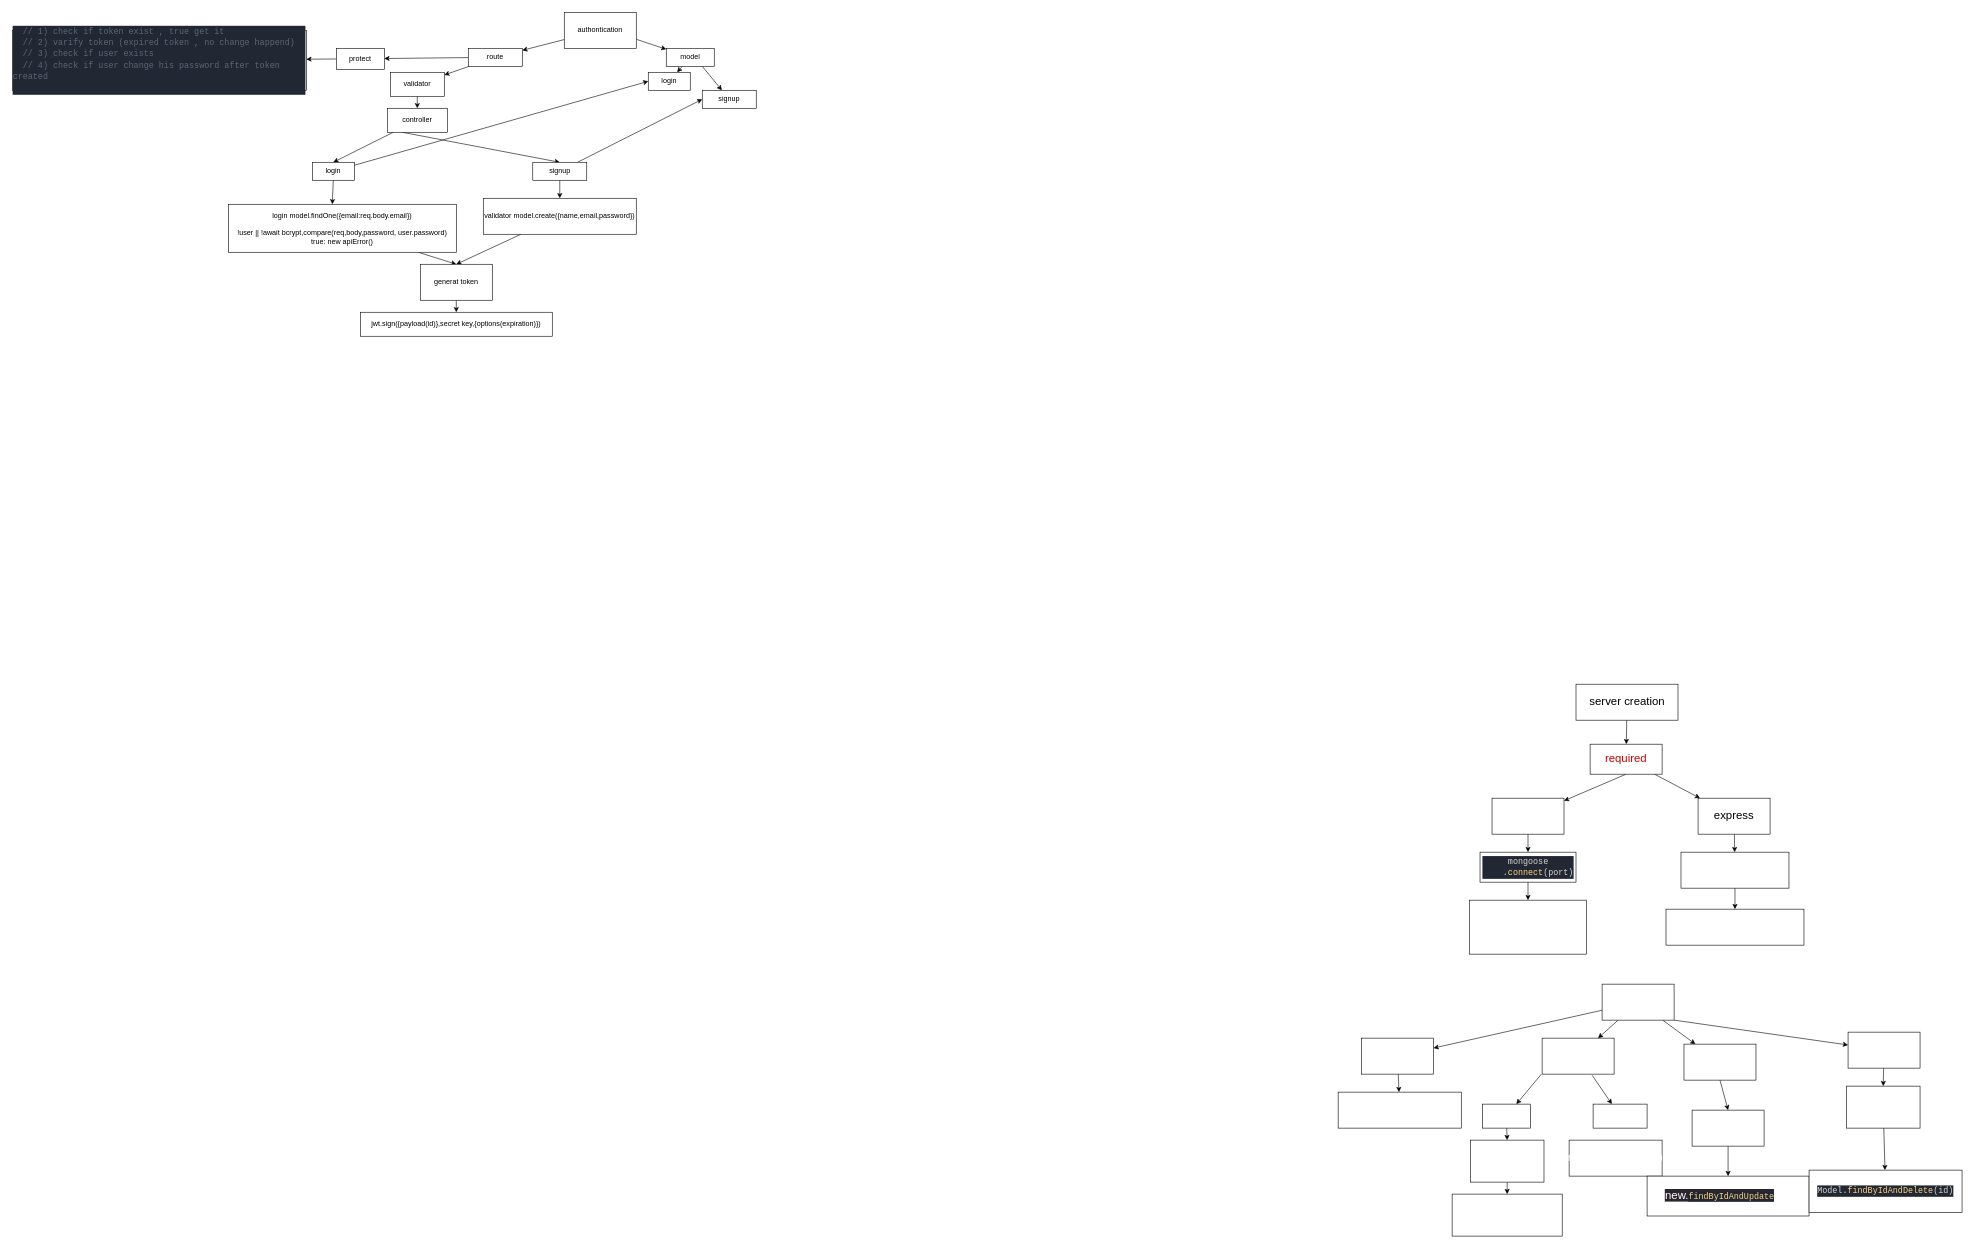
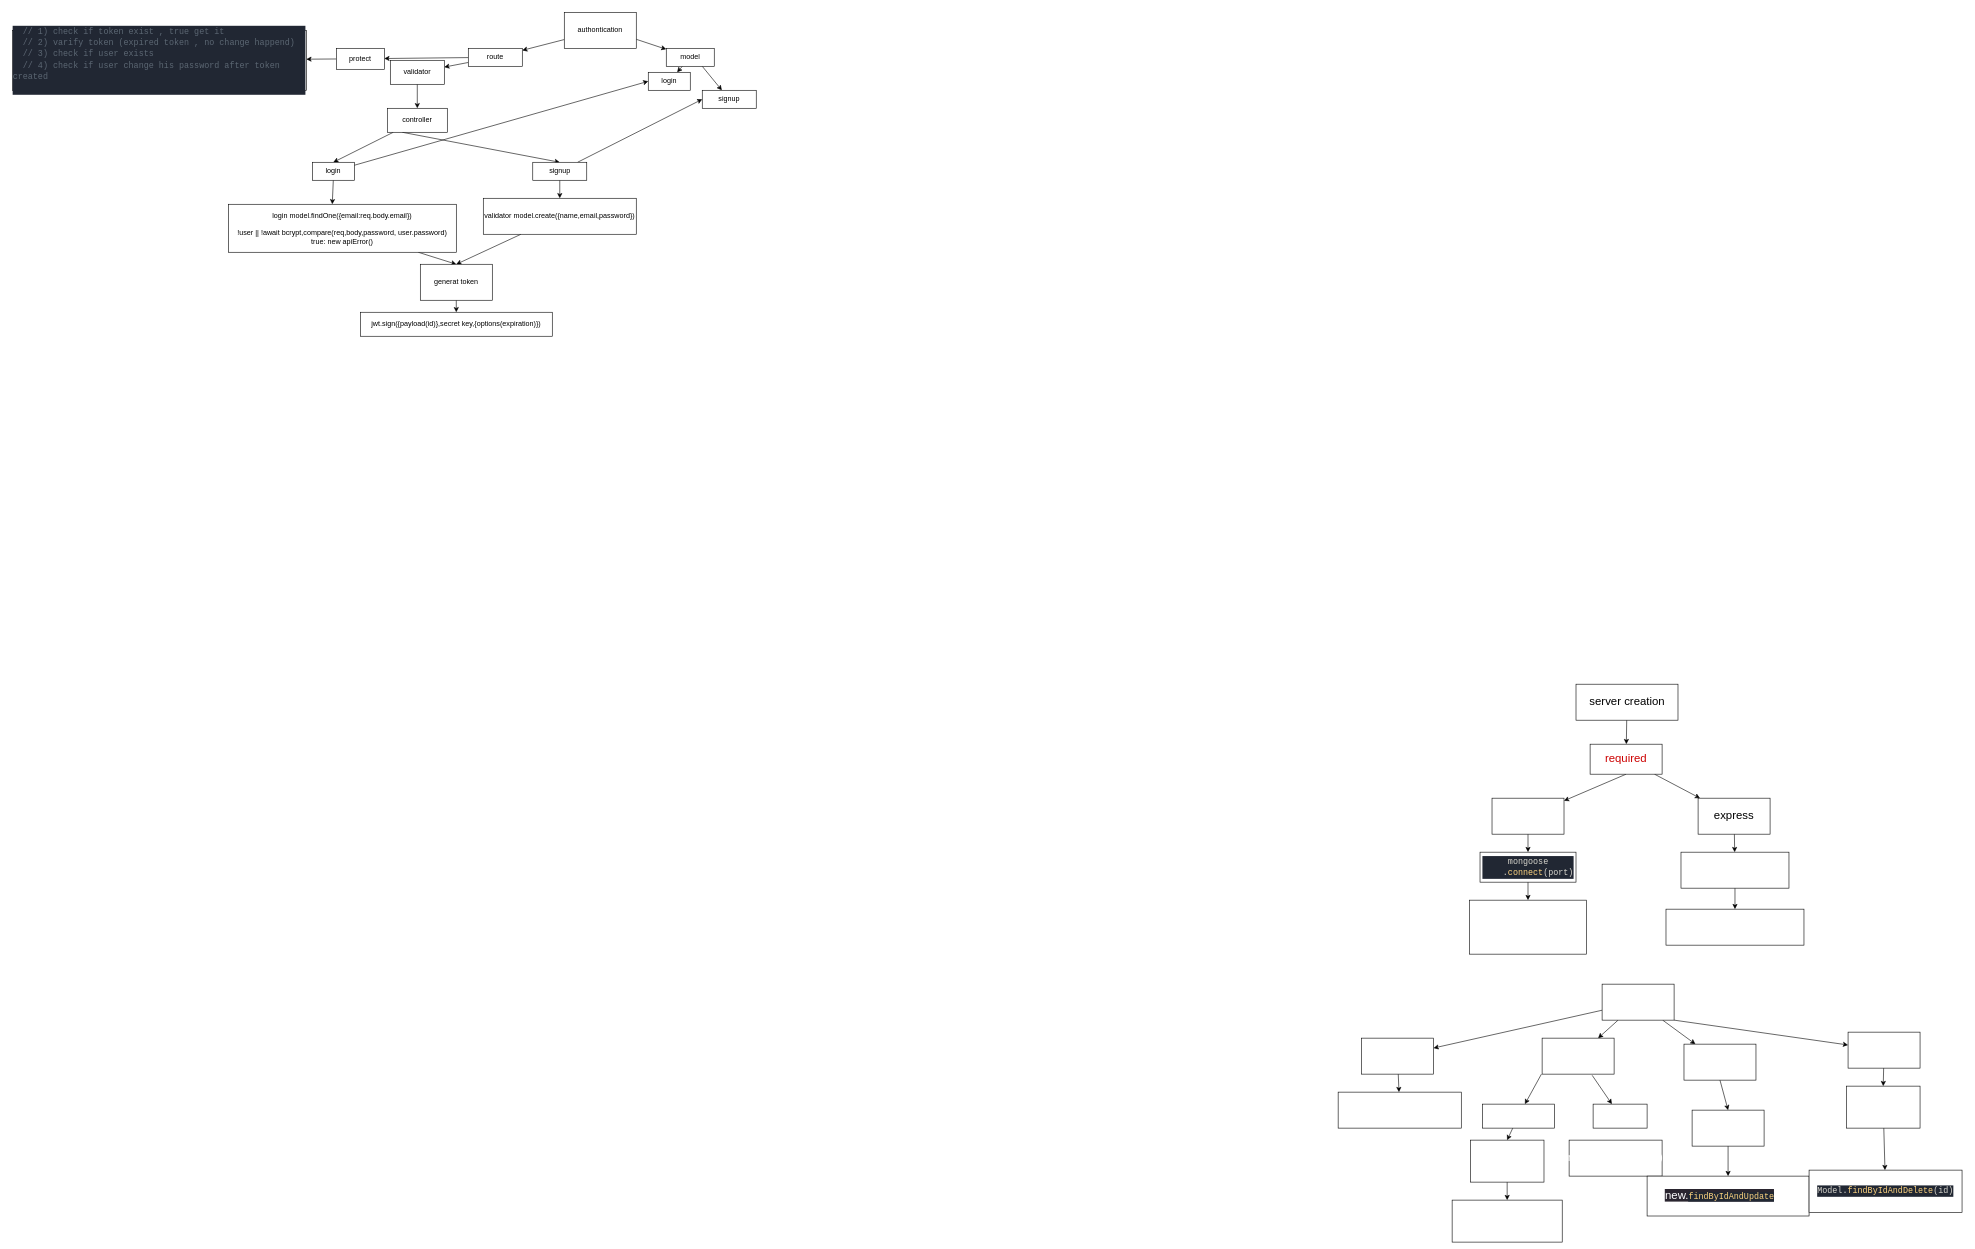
node "validator": moved (417, 84) -> (417, 72)
node "one": size 48x24 -> 72x24
node "model.findById(id)": moved (1507, 1215) -> (1507, 1221)
